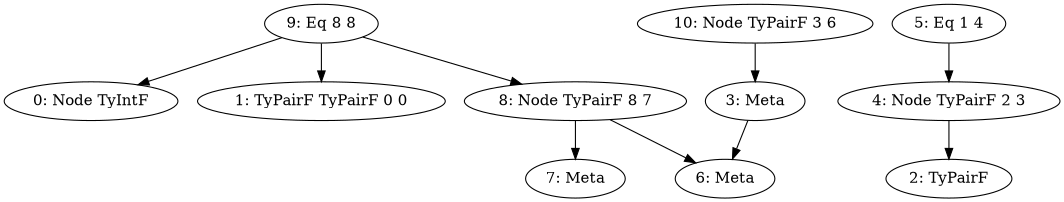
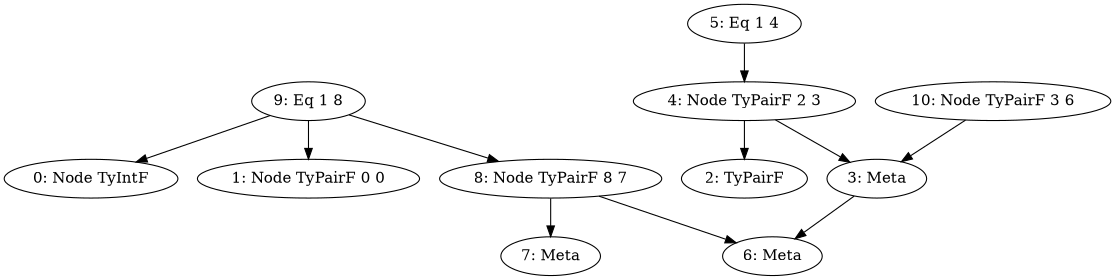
node "9: Eq 8 8": label "9: Eq 8 8" -> "9: Eq 1 8"
node "1: TyPairF TyPairF 0 0": label "1: TyPairF TyPairF 0 0" -> "1: Node TyPairF 0 0"
edge "4: Node TyPairF 2 3" -> "3: Meta": added
